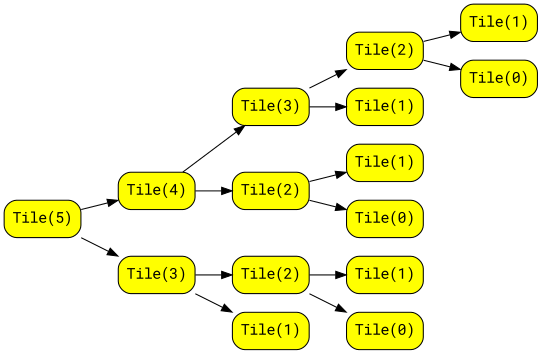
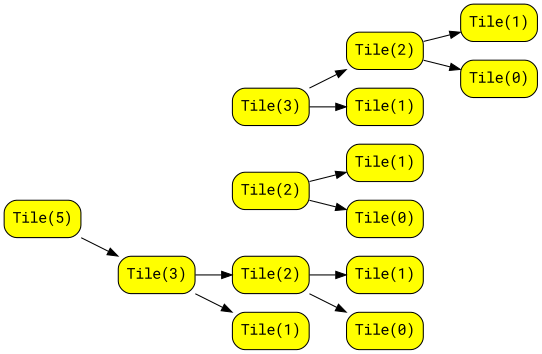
node "Tile(4)": removed
